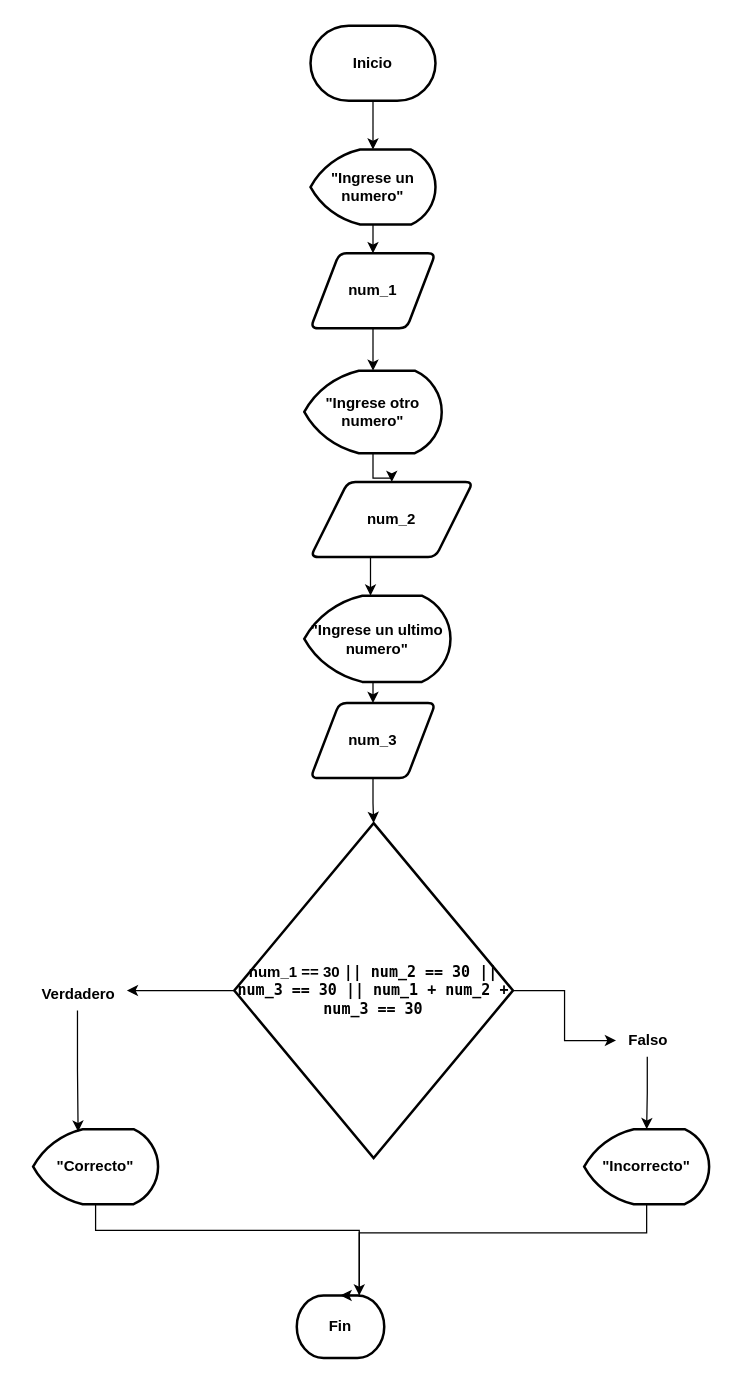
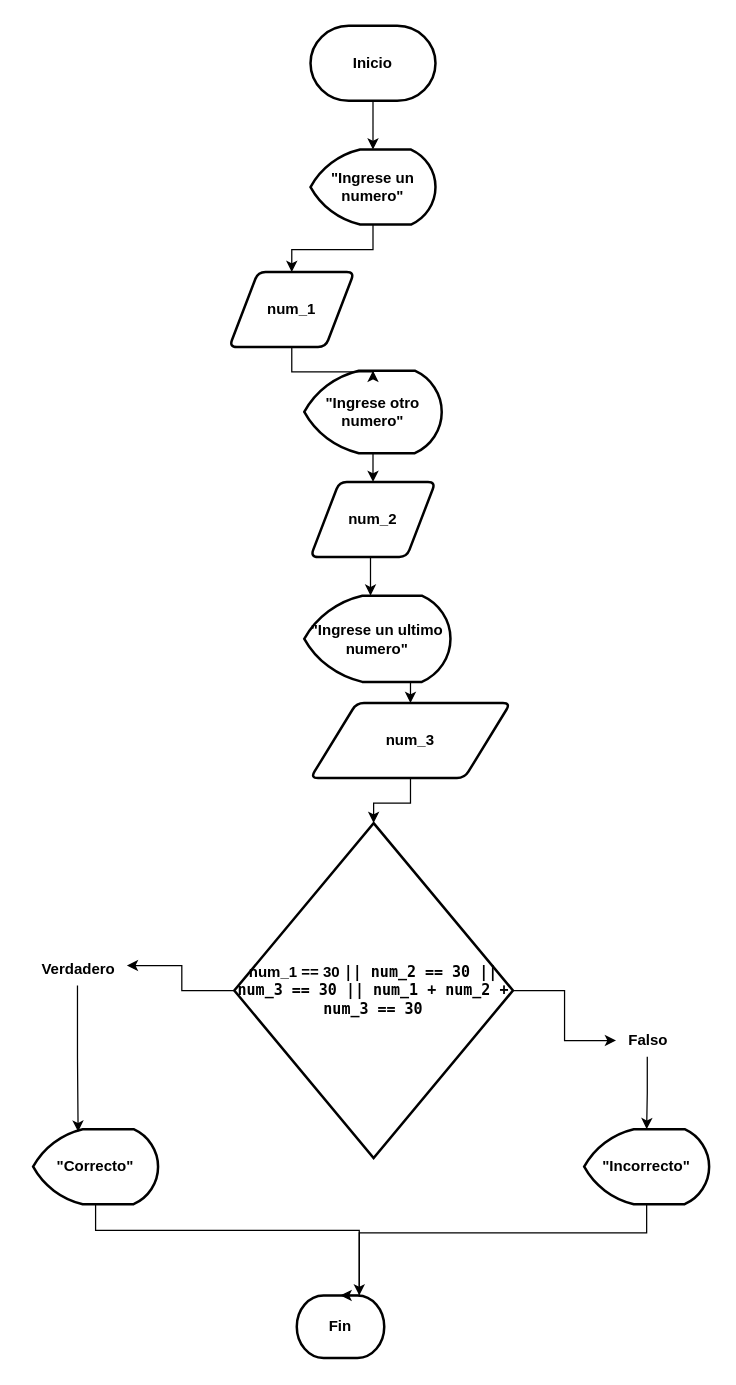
node "num_1": moved (373, 291) -> (292, 309)
node "num_2": size 163x75 -> 125x75
node "num_3": size 125x75 -> 200x75
node "Verdadero": moved (78, 994) -> (78, 969)
